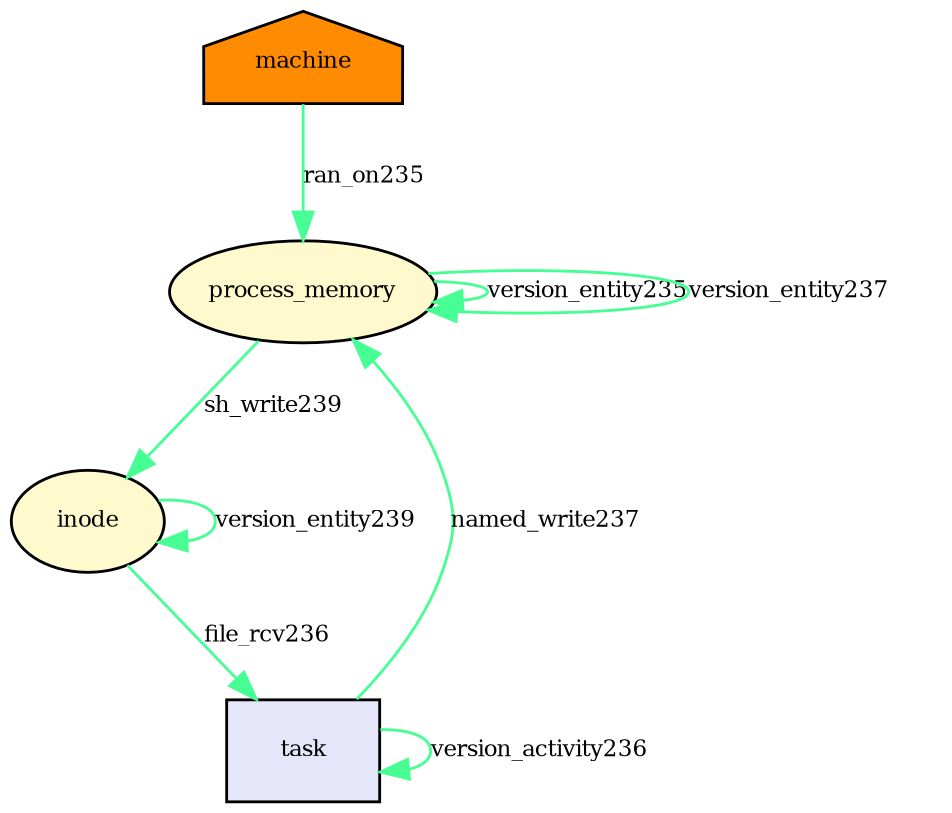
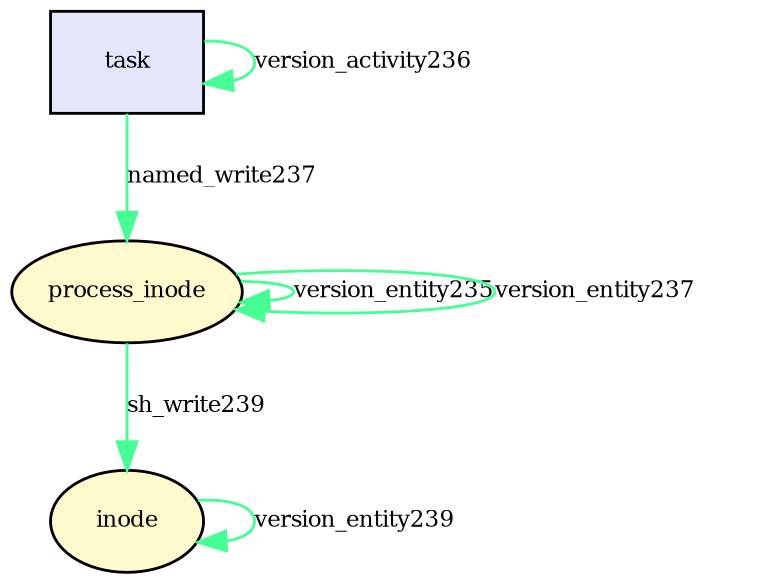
node "machine": removed
node "process_memory": label "process_memory" -> "process_inode"
edge "inode" -> "task": removed, label "file_rcv236"
